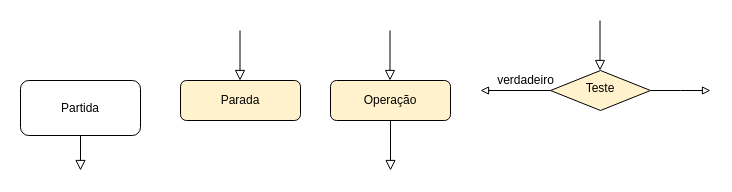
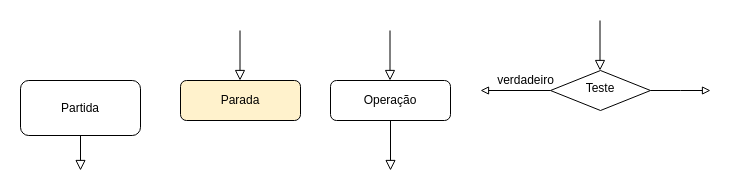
node "Teste": fillcolor #fff2cc -> #ffffff
node "Operação": fillcolor #fff2cc -> #ffffff
